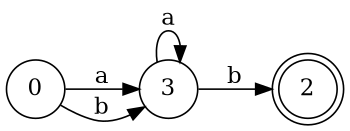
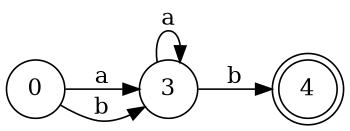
node "2": label "2" -> "4"
